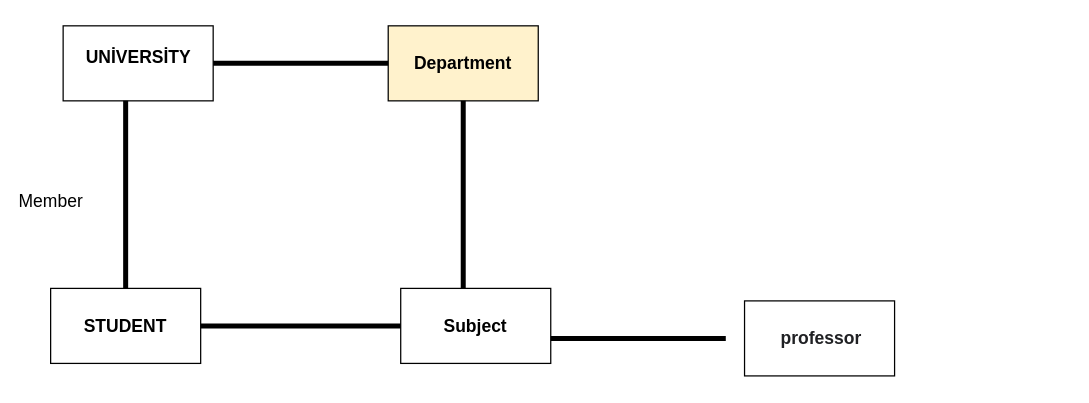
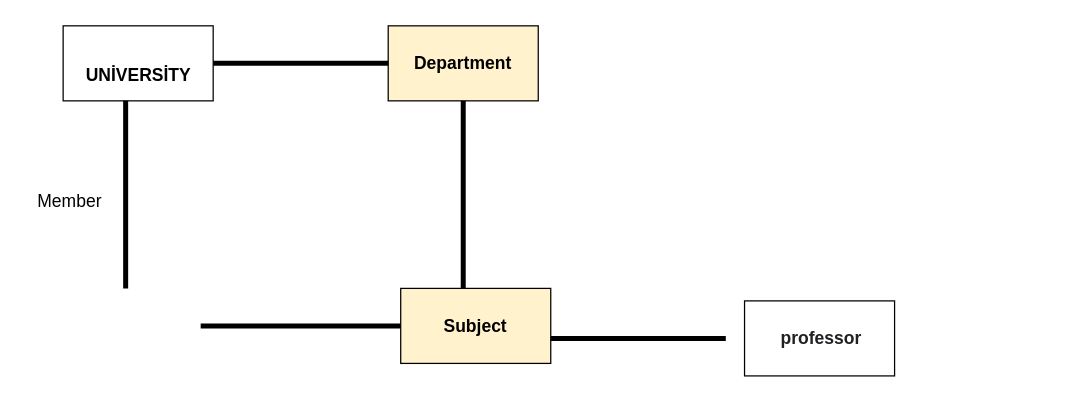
node "UNİVERSİTY": moved (138, 57) -> (138, 76)
node "Member": moved (51, 201) -> (69, 201)
node "STUDENT": removed
node "Subject": fillcolor #ffffff -> #fff2cc
